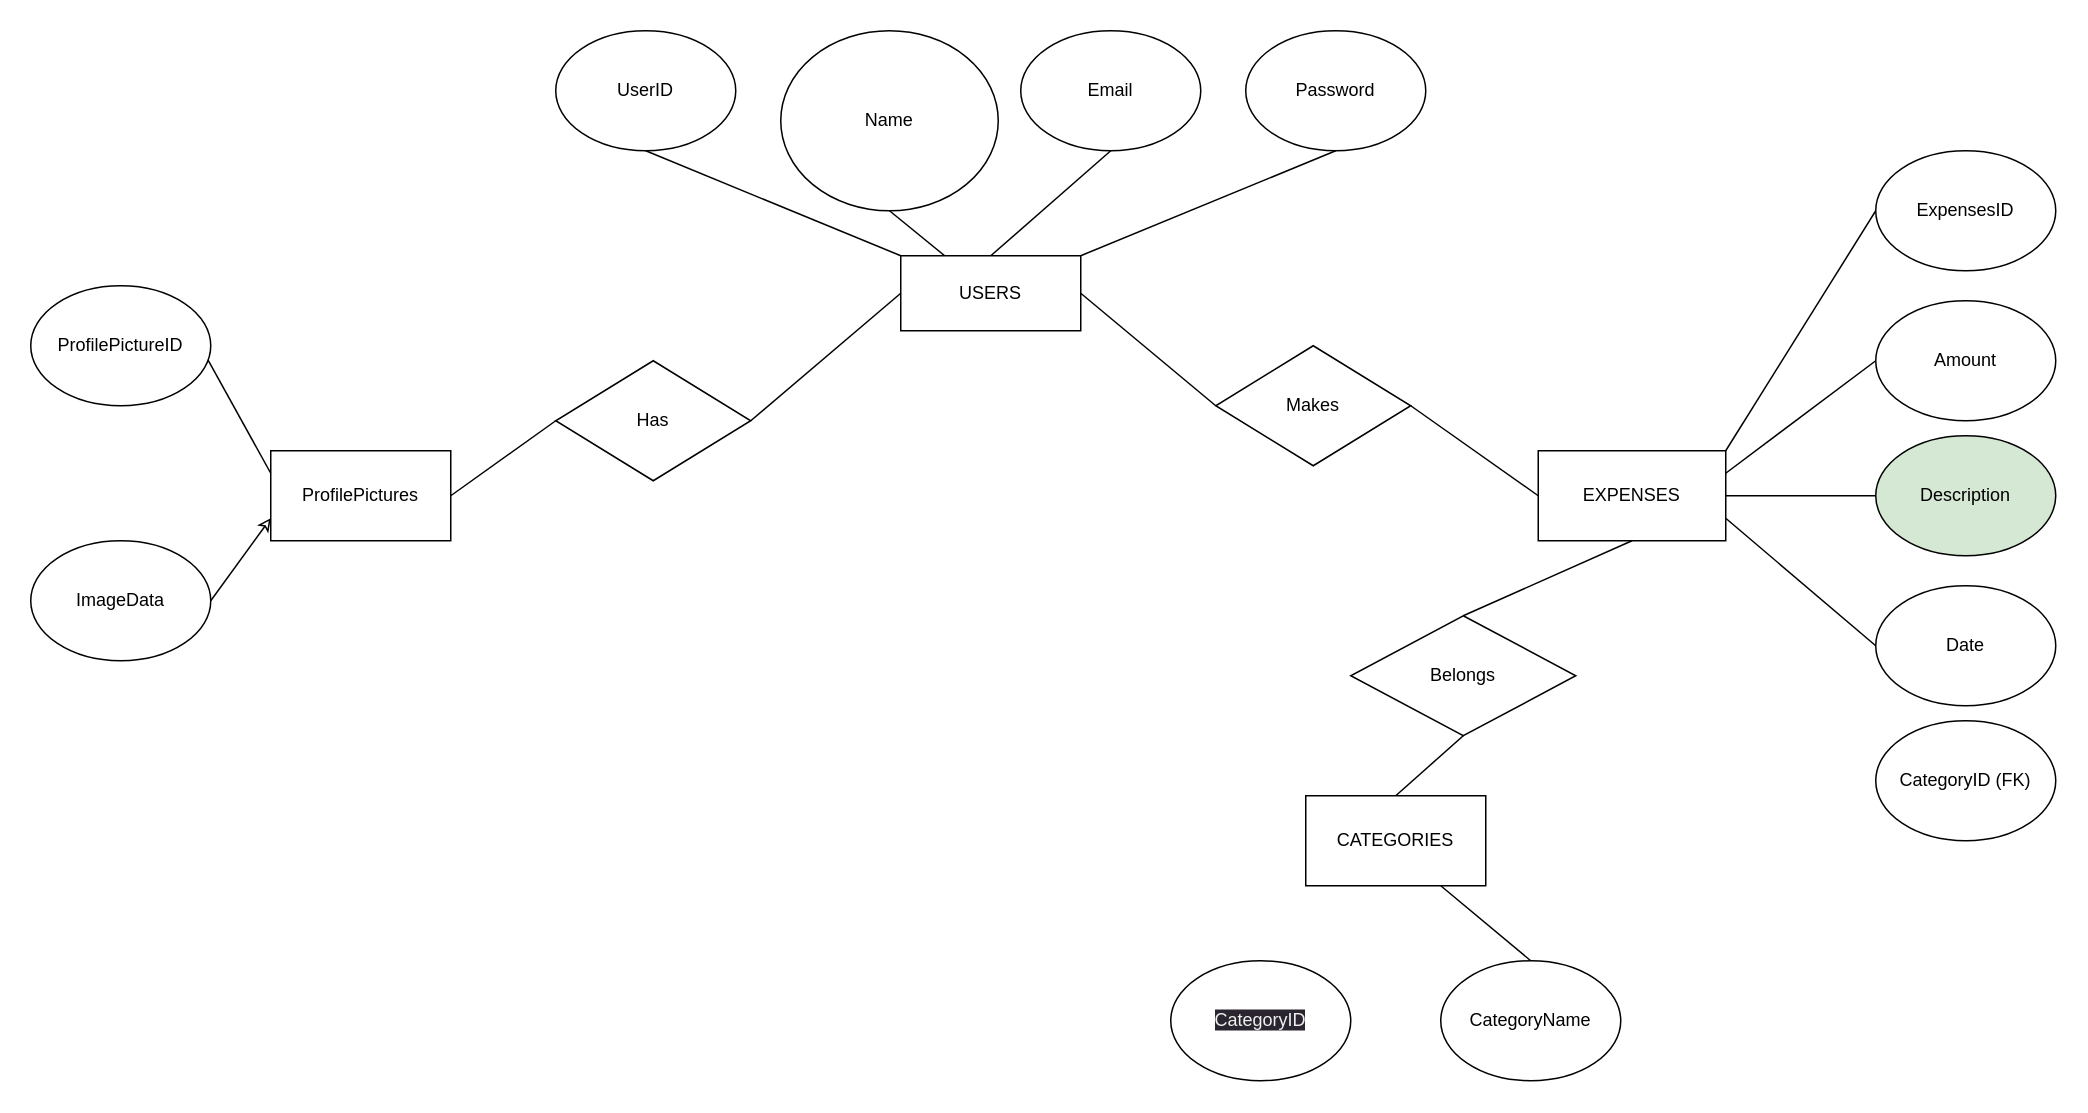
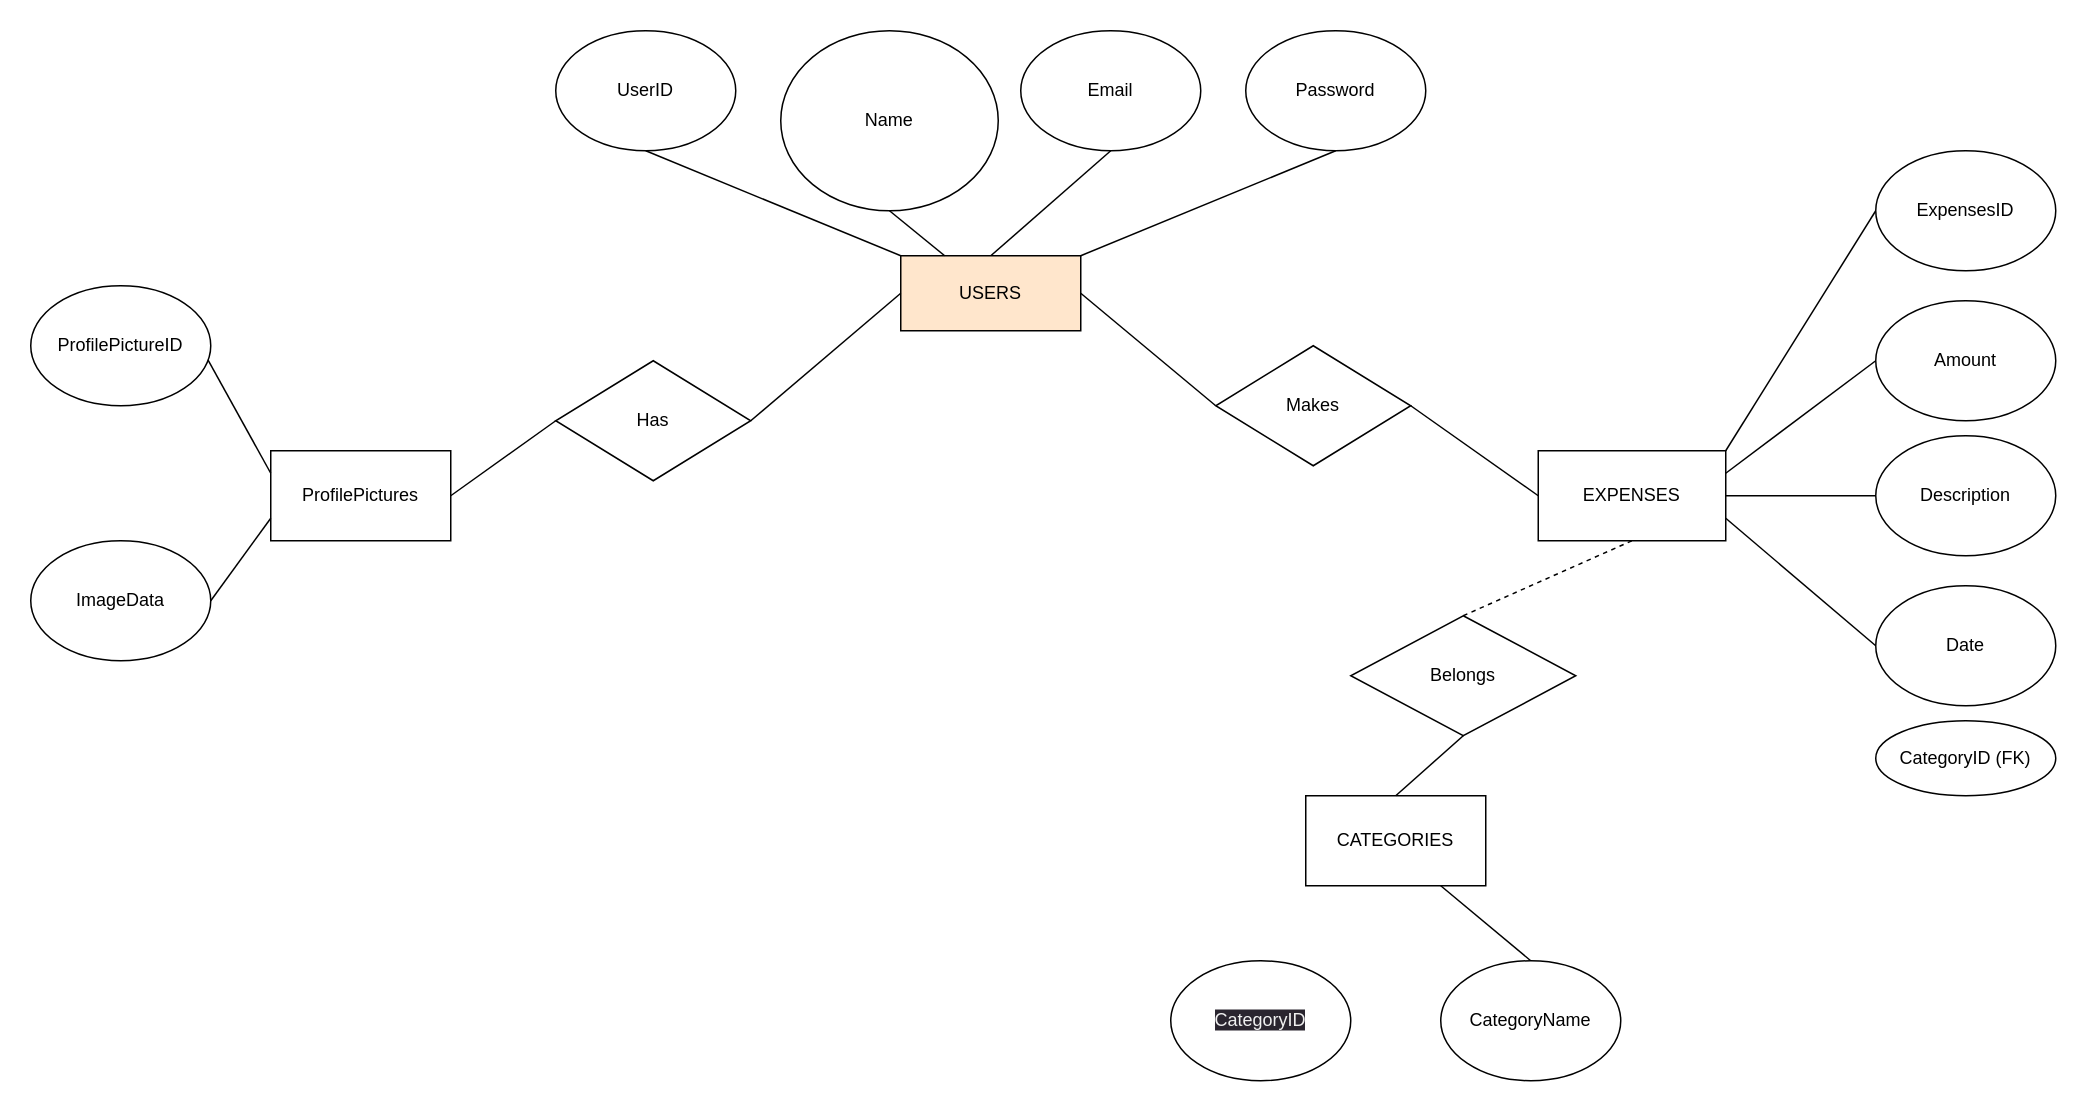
node "USERS": fillcolor #ffffff -> #ffe6cc
node "Description": fillcolor #d5e8d4 -> #ffffff
edge "ImageData" -> "ProfilePictures": arrowhead classic -> none
edge "EXPENSES" -- "Belongs": style solid -> dashed
node "CategoryID (FK)": size 180x120 -> 180x75
